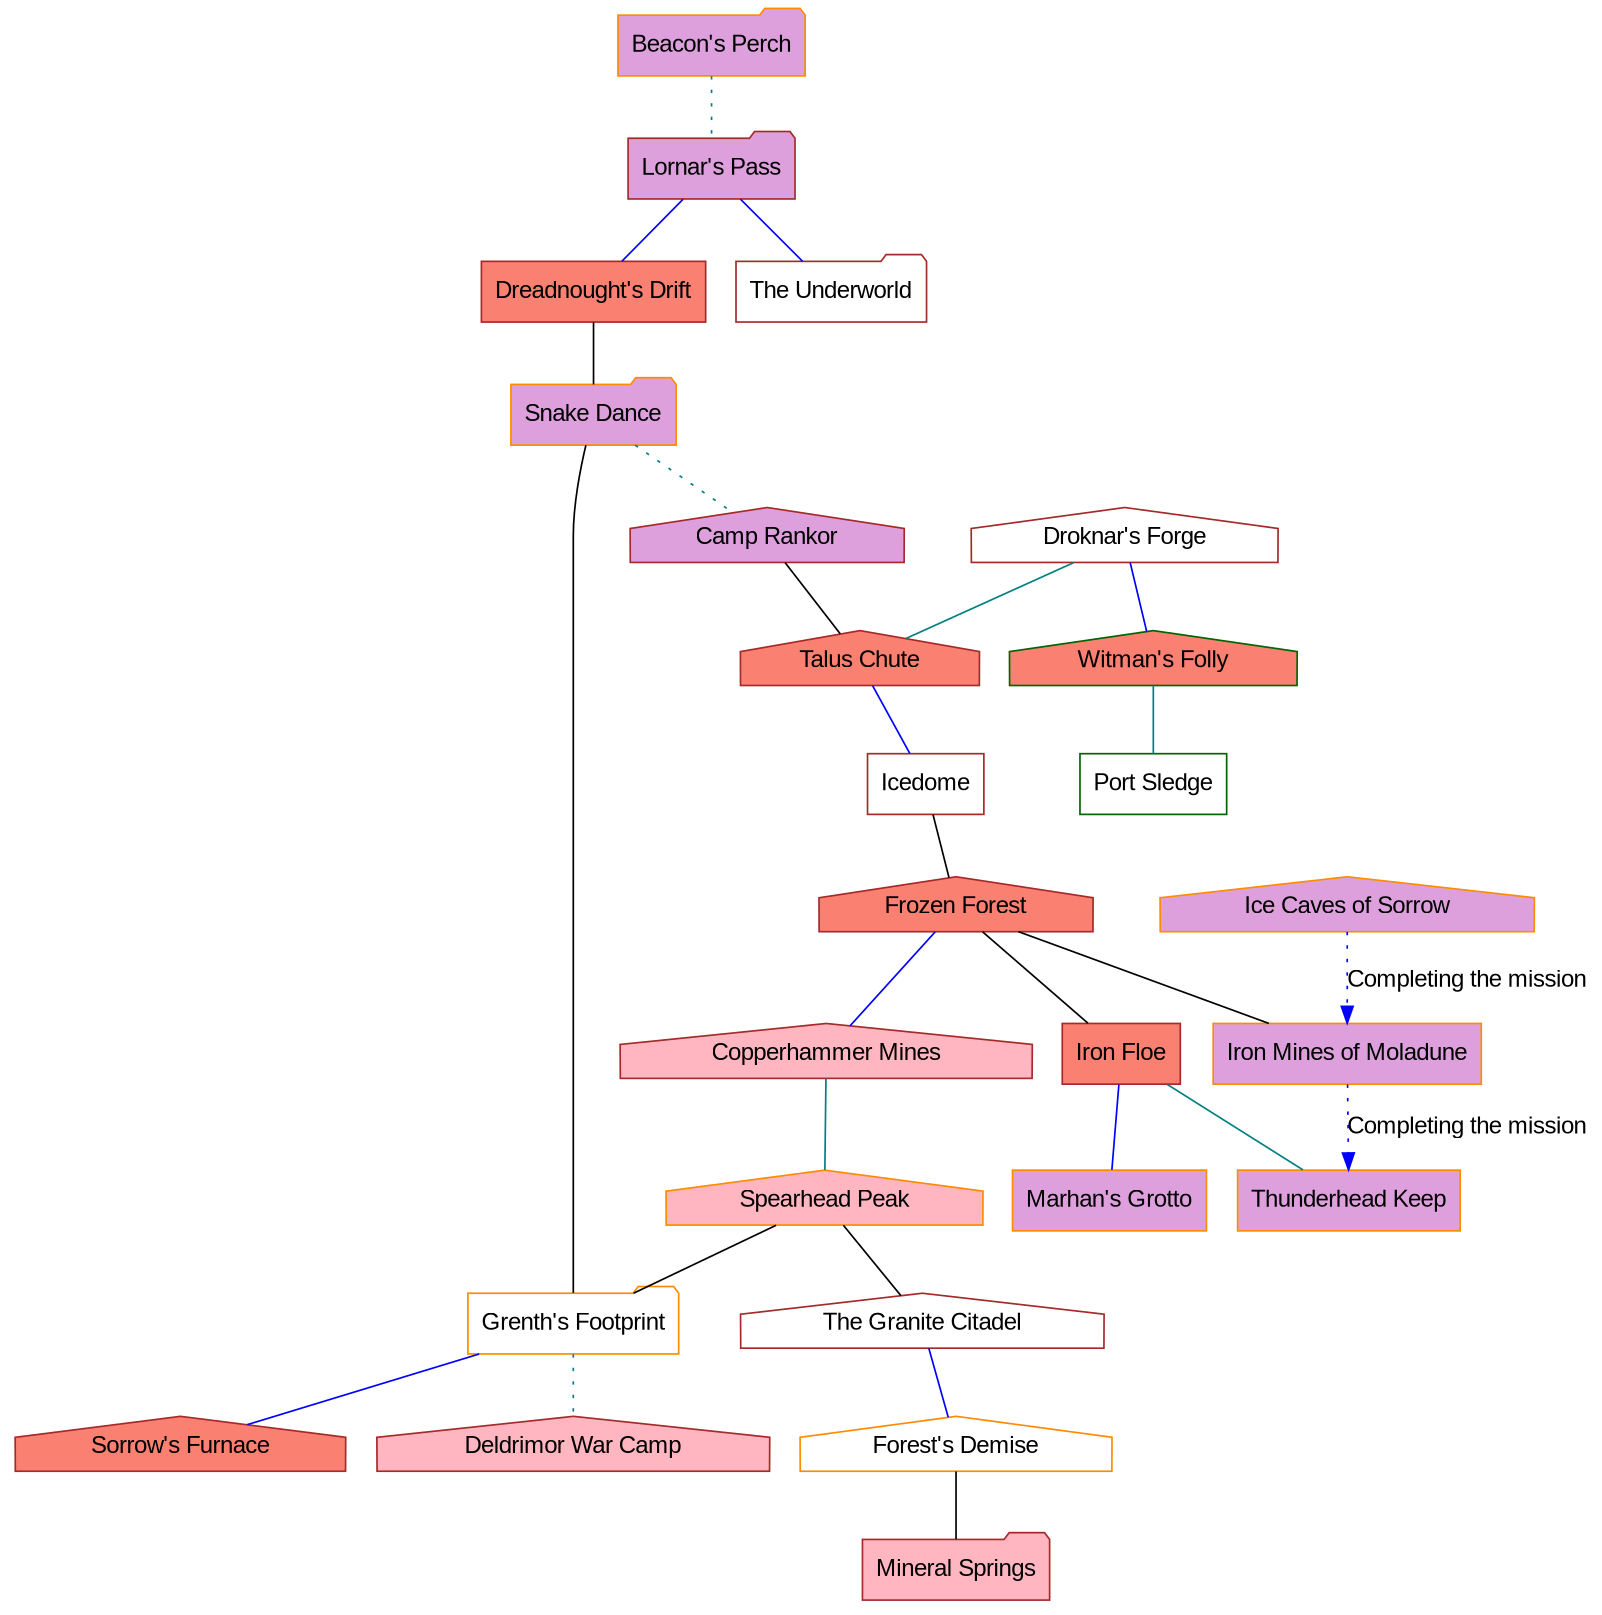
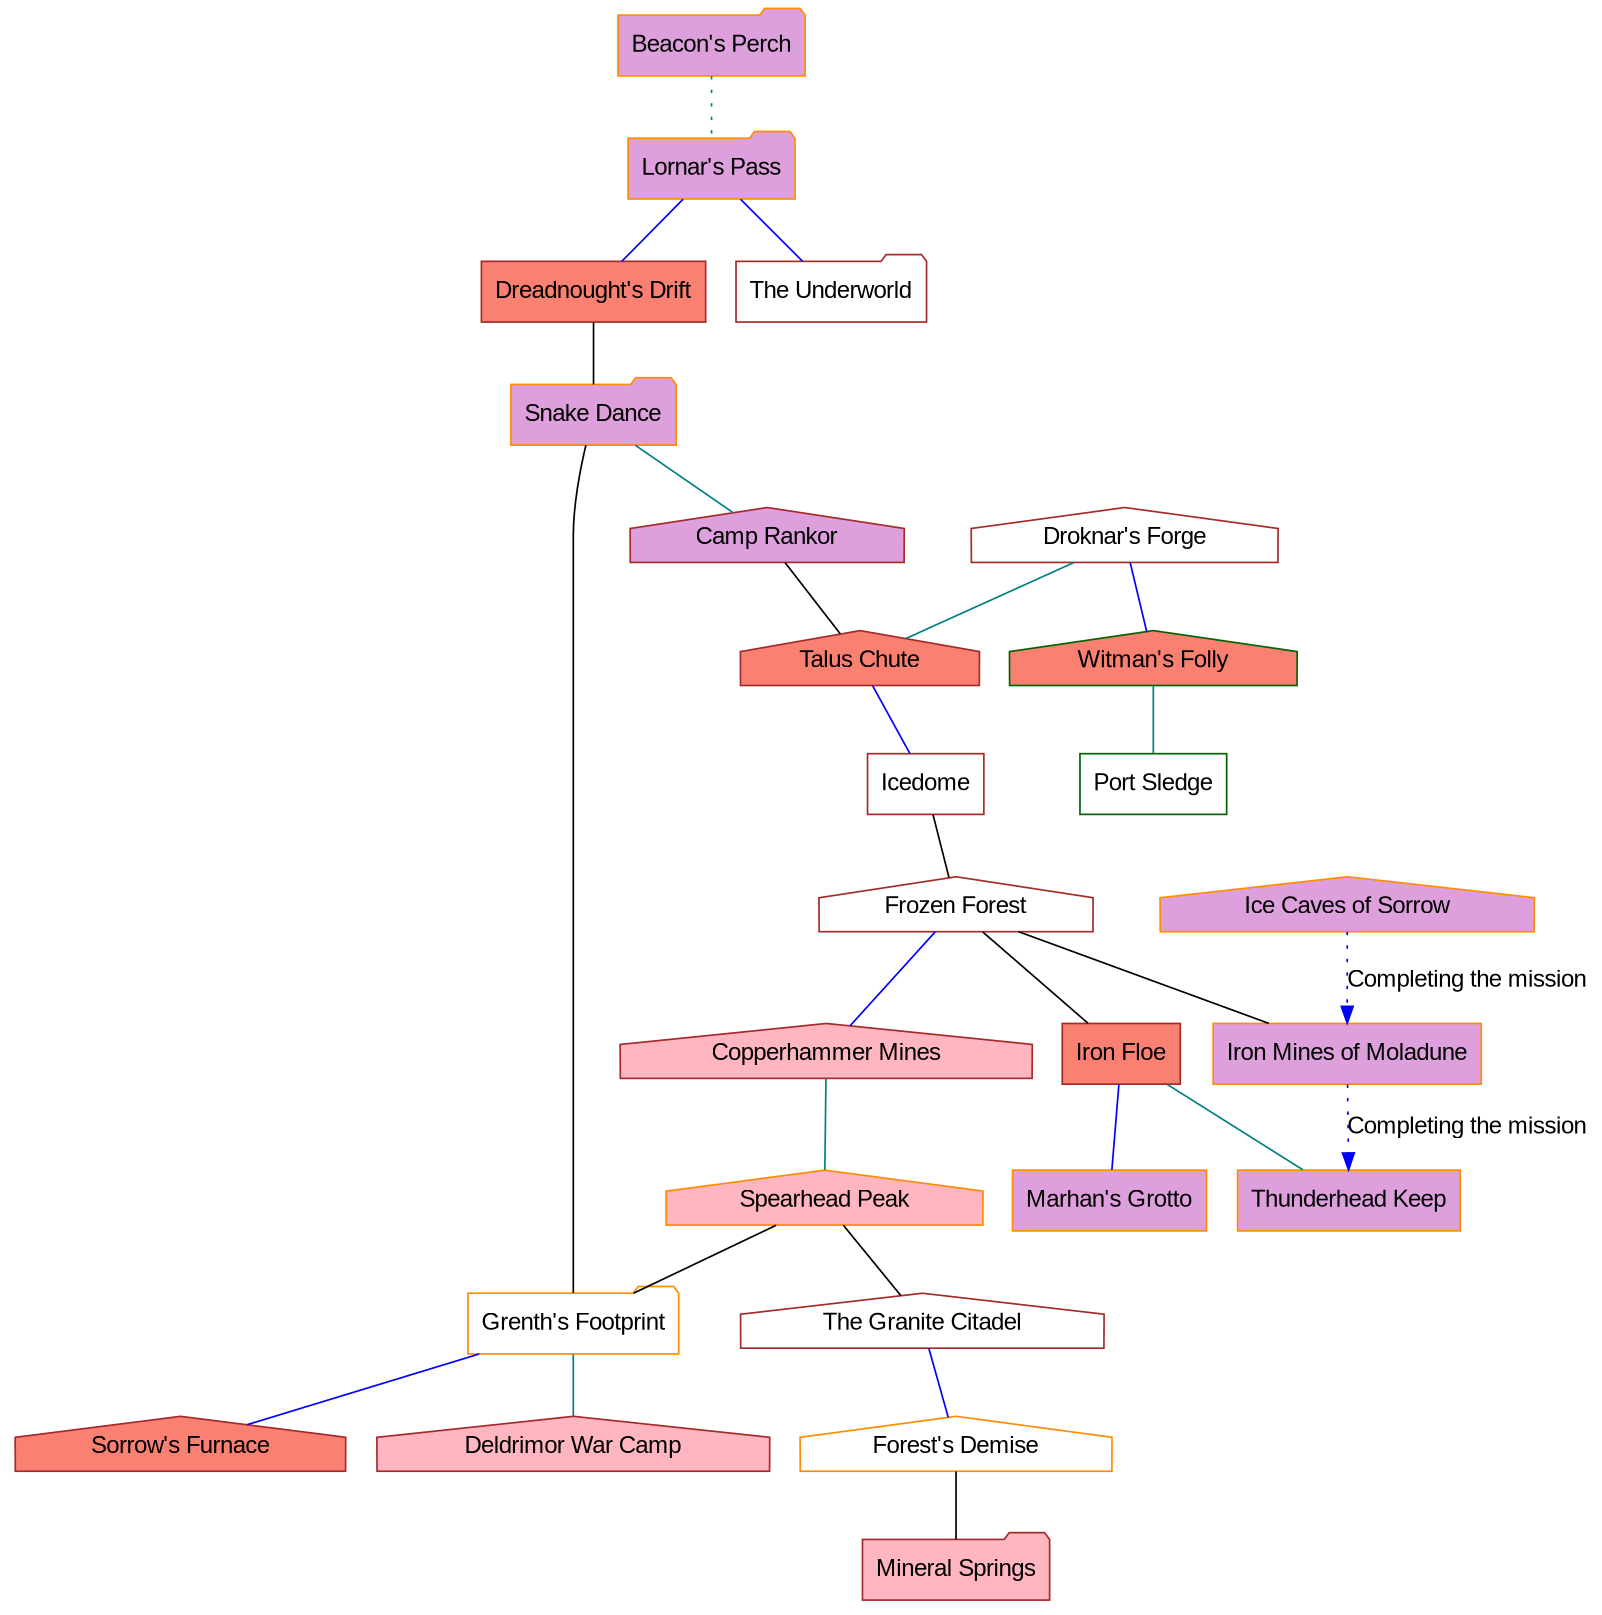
node "Lornar's Pass": color brown -> darkorange
edge "Snake Dance" -- "Camp Rankor": style dotted -> solid
node "Frozen Forest": fillcolor salmon -> white
edge "Grenth's Footprint" -- "Deldrimor War Camp": style dotted -> solid
